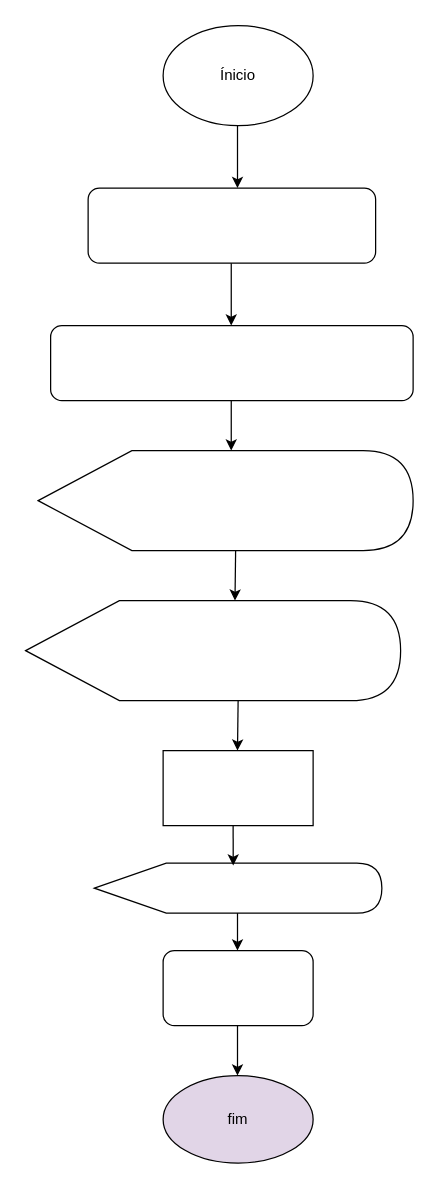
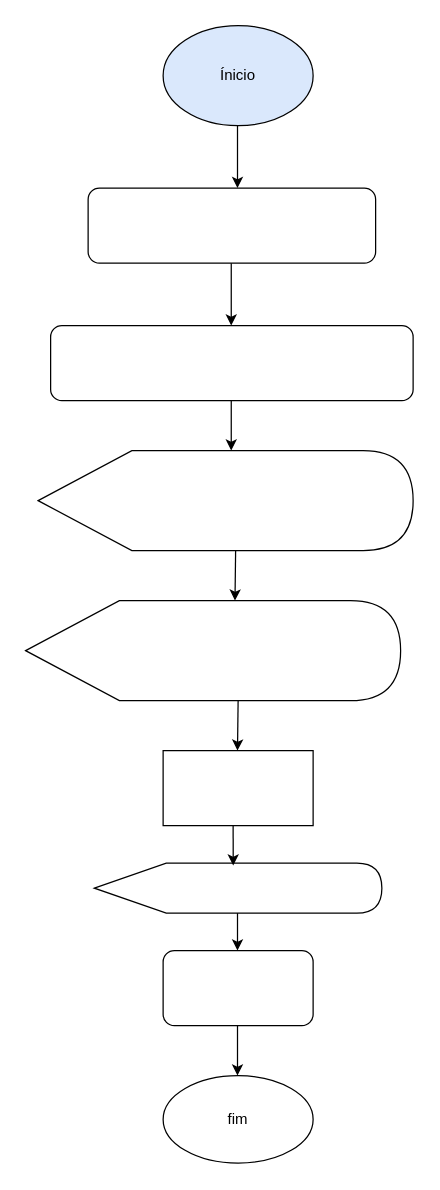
node "Ínicio": fillcolor #ffffff -> #dae8fc
node "fim": fillcolor #e1d5e7 -> #ffffff
